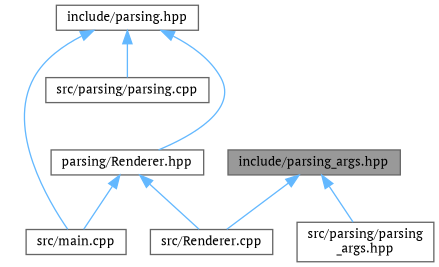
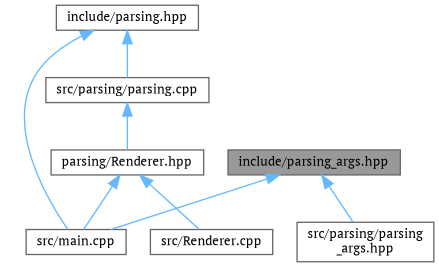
edge "parsing/Renderer.hpp" -> "include/parsing.hpp": now "parsing/Renderer.hpp" -> "src/parsing/parsing.cpp"
edge "src/Renderer.cpp" -> "include/parsing_args.hpp": now "src/main.cpp" -> "include/parsing_args.hpp"
